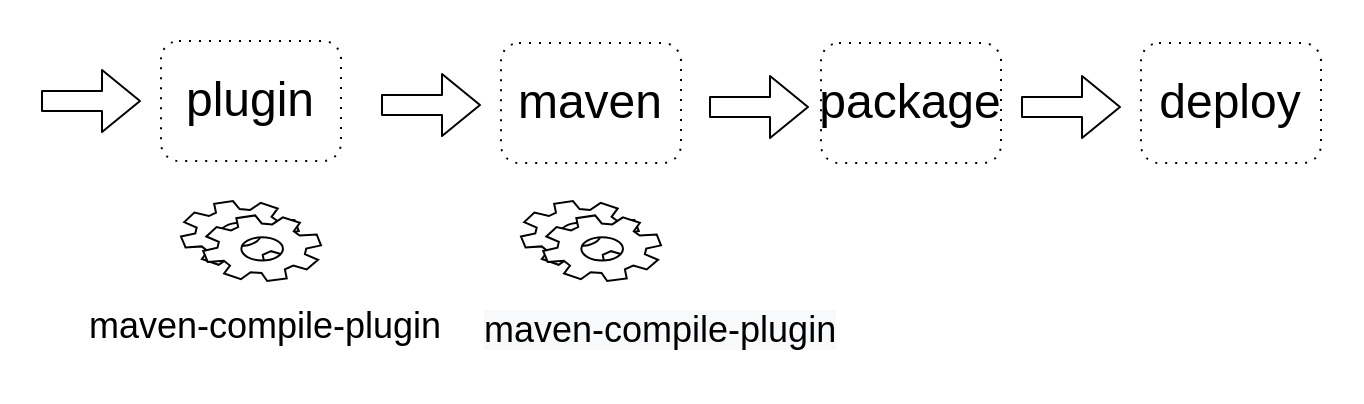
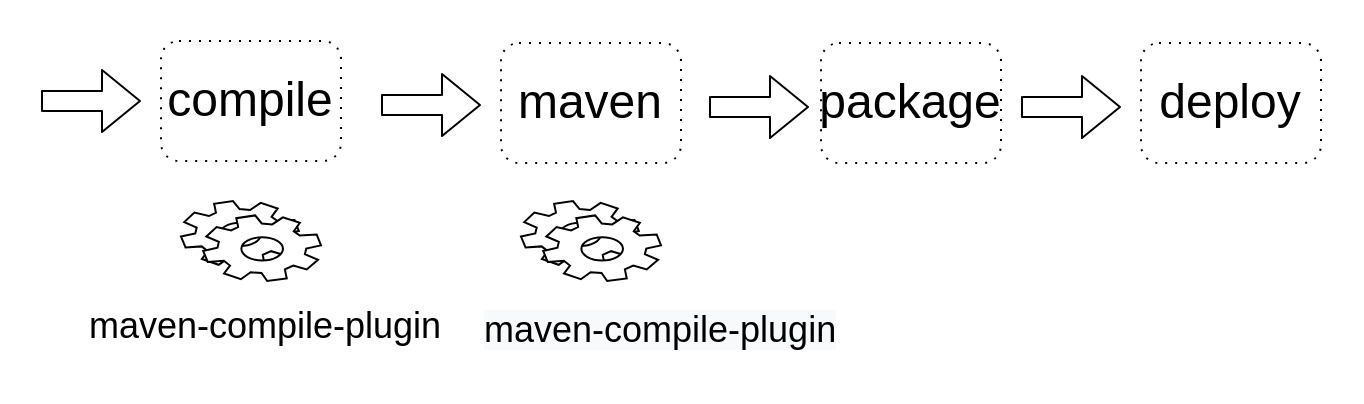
node "plugin": label "plugin" -> "compile"
